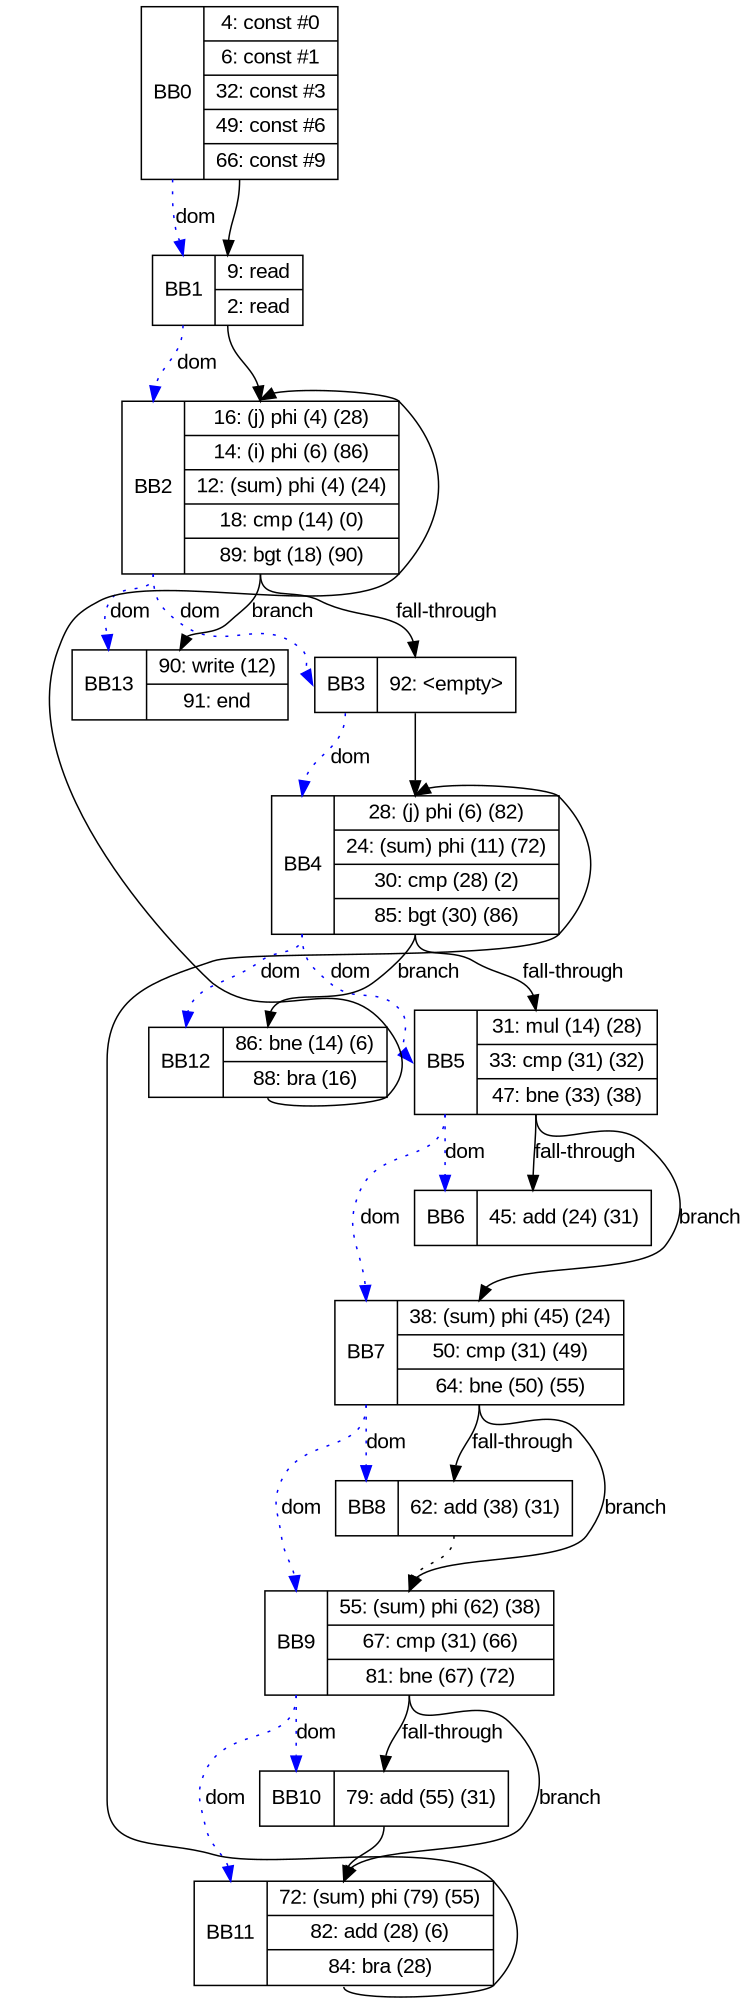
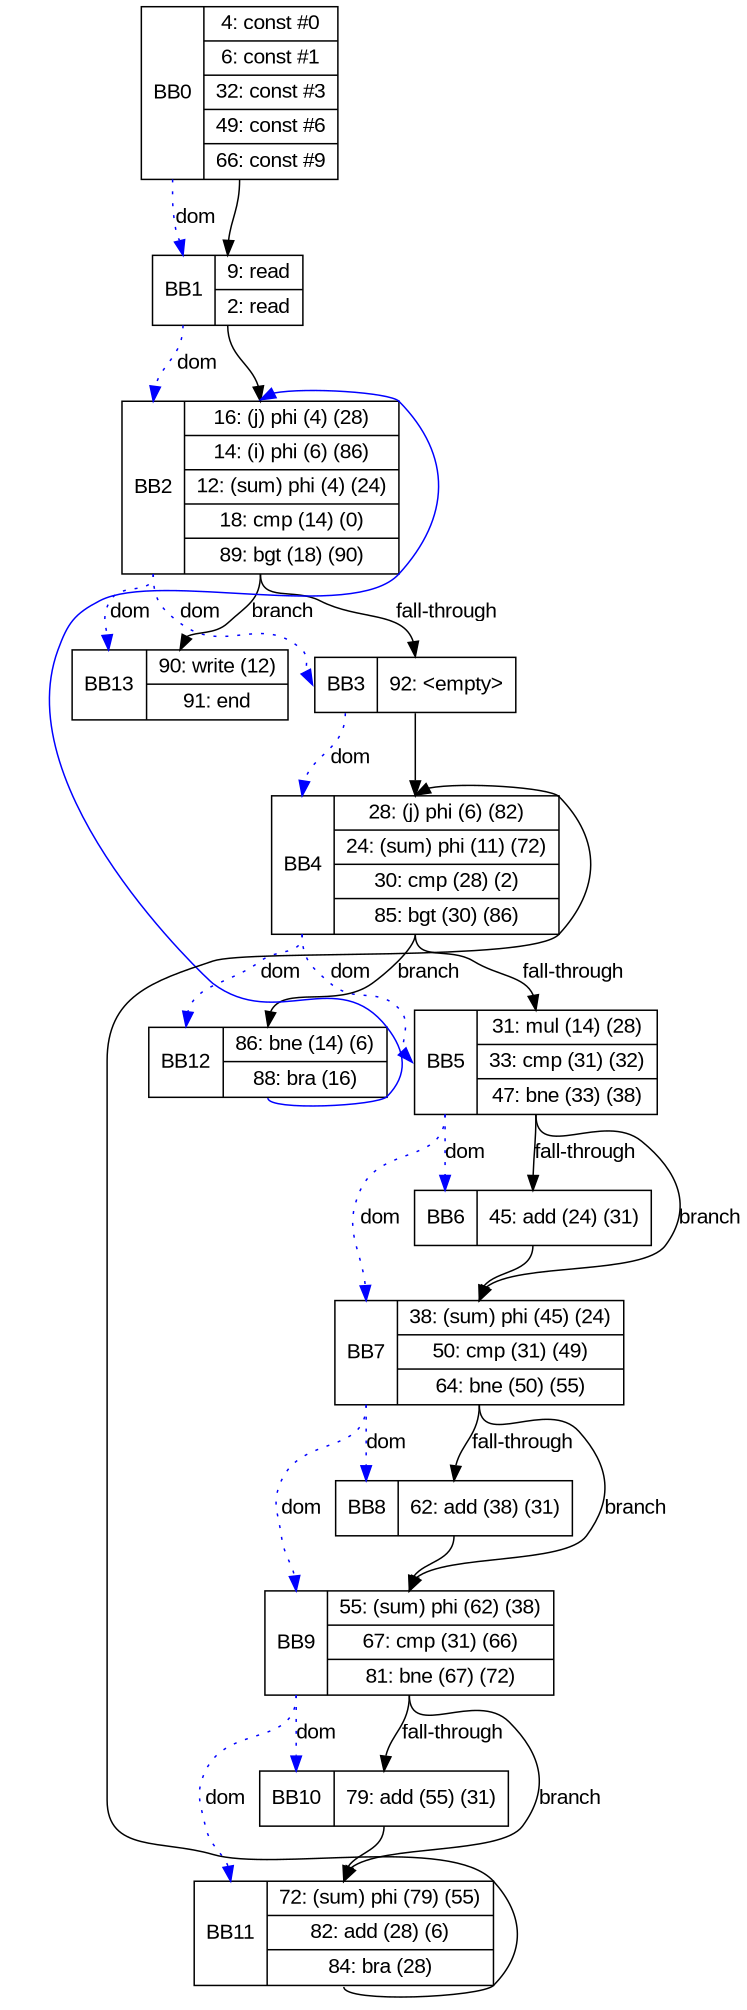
edge "BB12" -> "BB2": color black -> blue
edge "BB6" -> "BB7": added
edge "BB8" -> "BB9": style dotted -> solid
